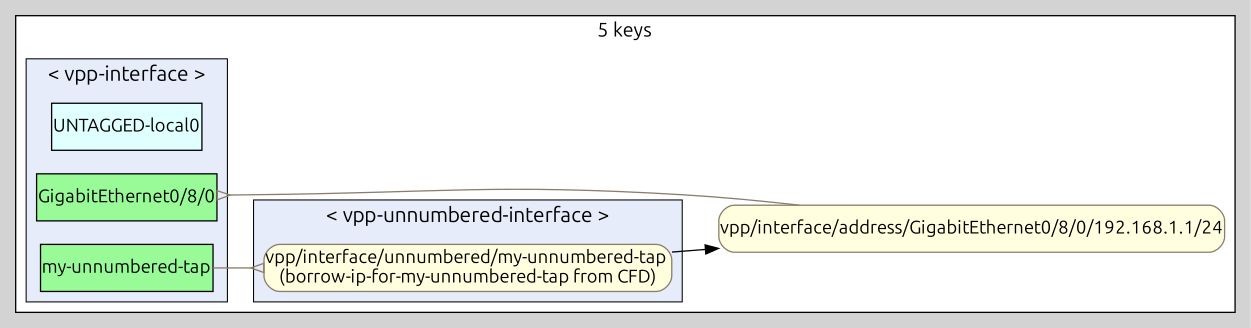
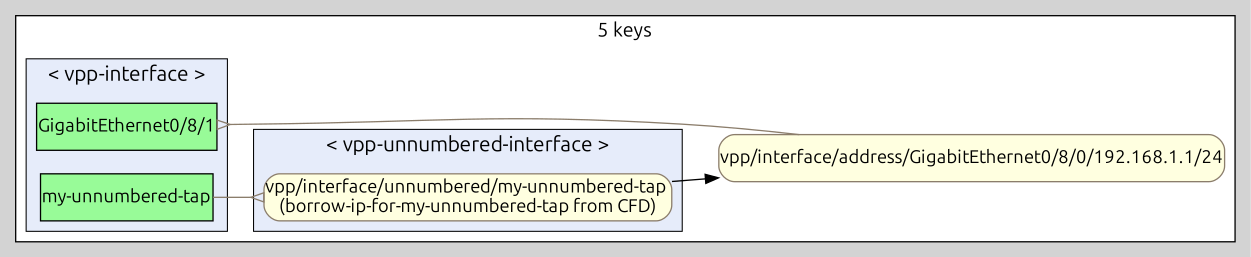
node "UNTAGGED-local0": removed
node "GigabitEthernet0/8/0": label "GigabitEthernet0/8/0" -> "GigabitEthernet0/8/1"
